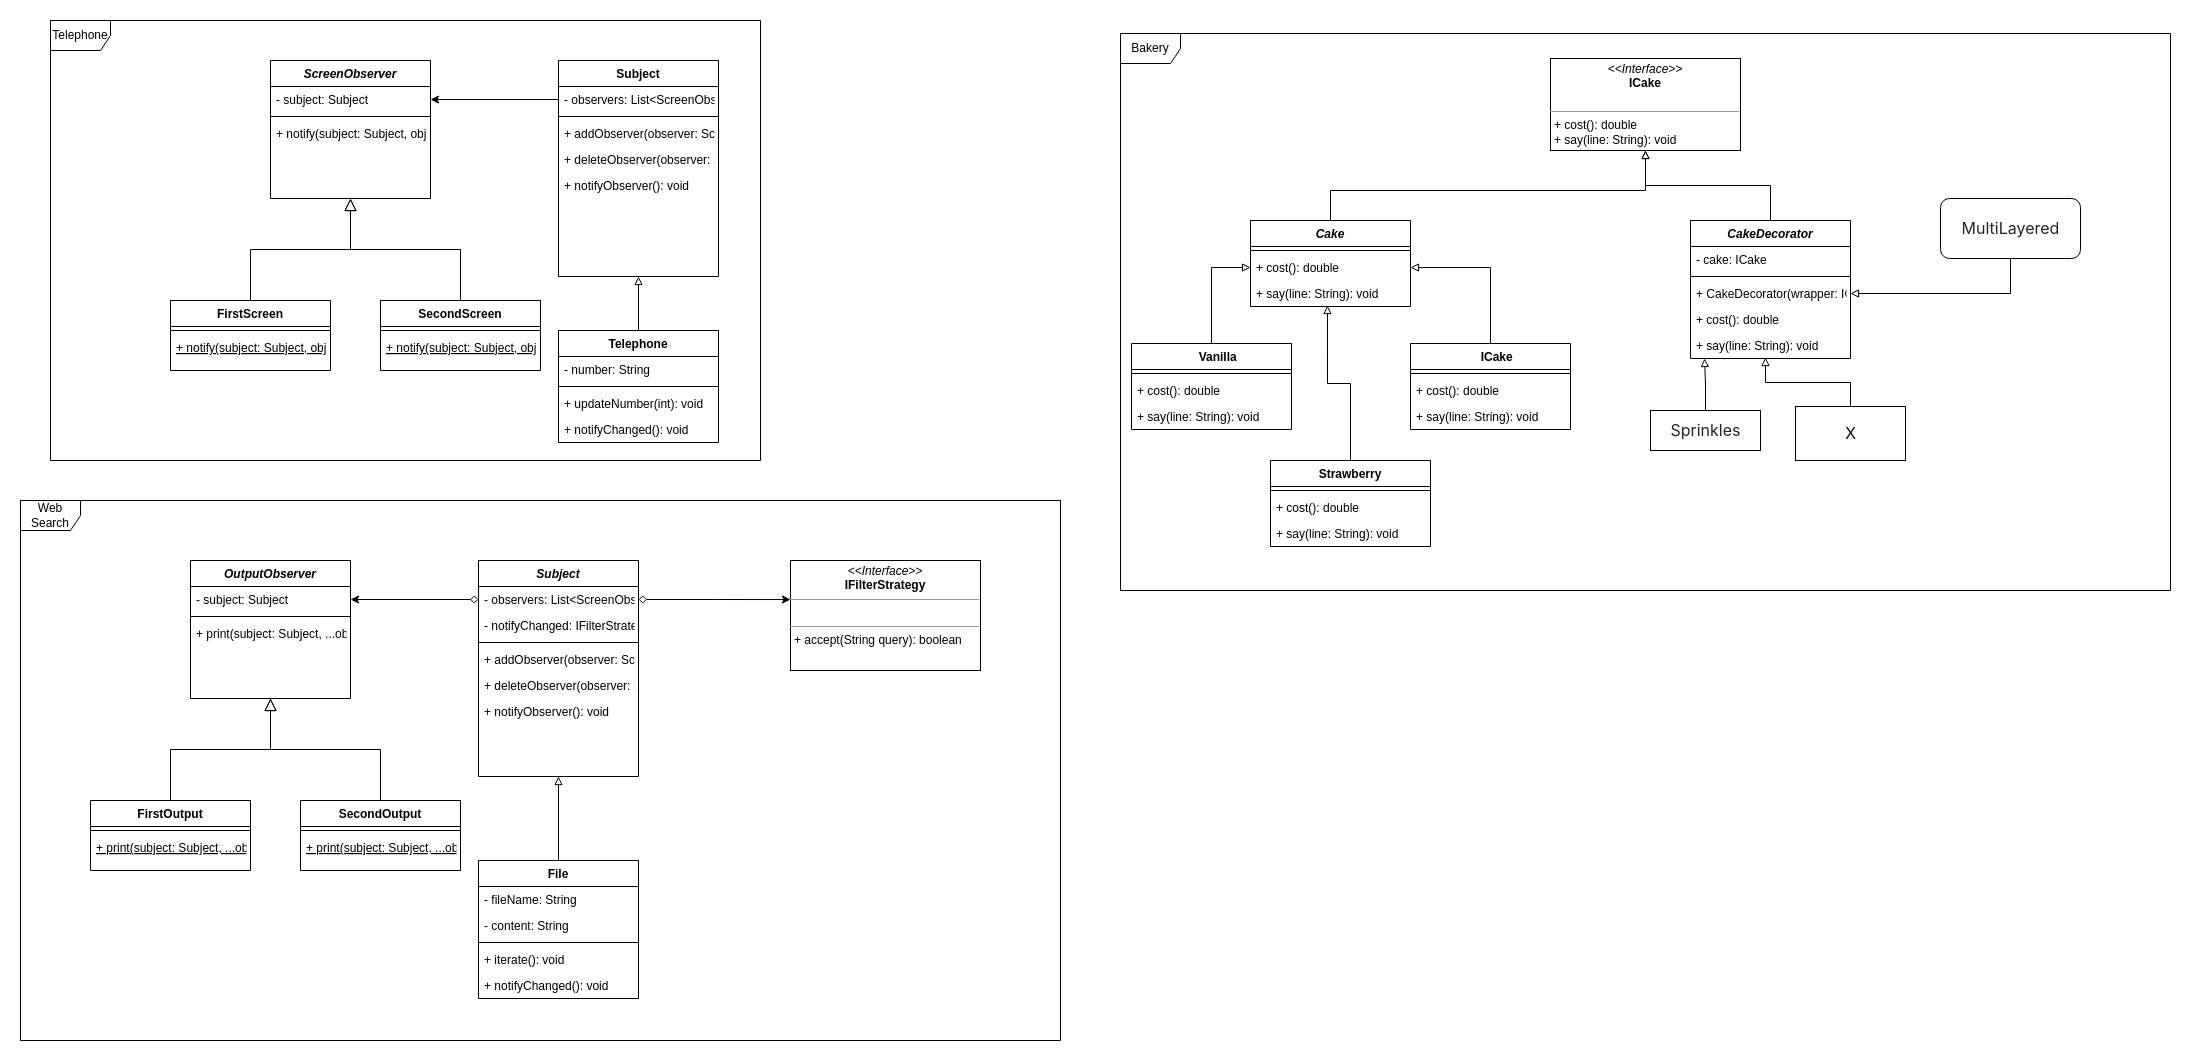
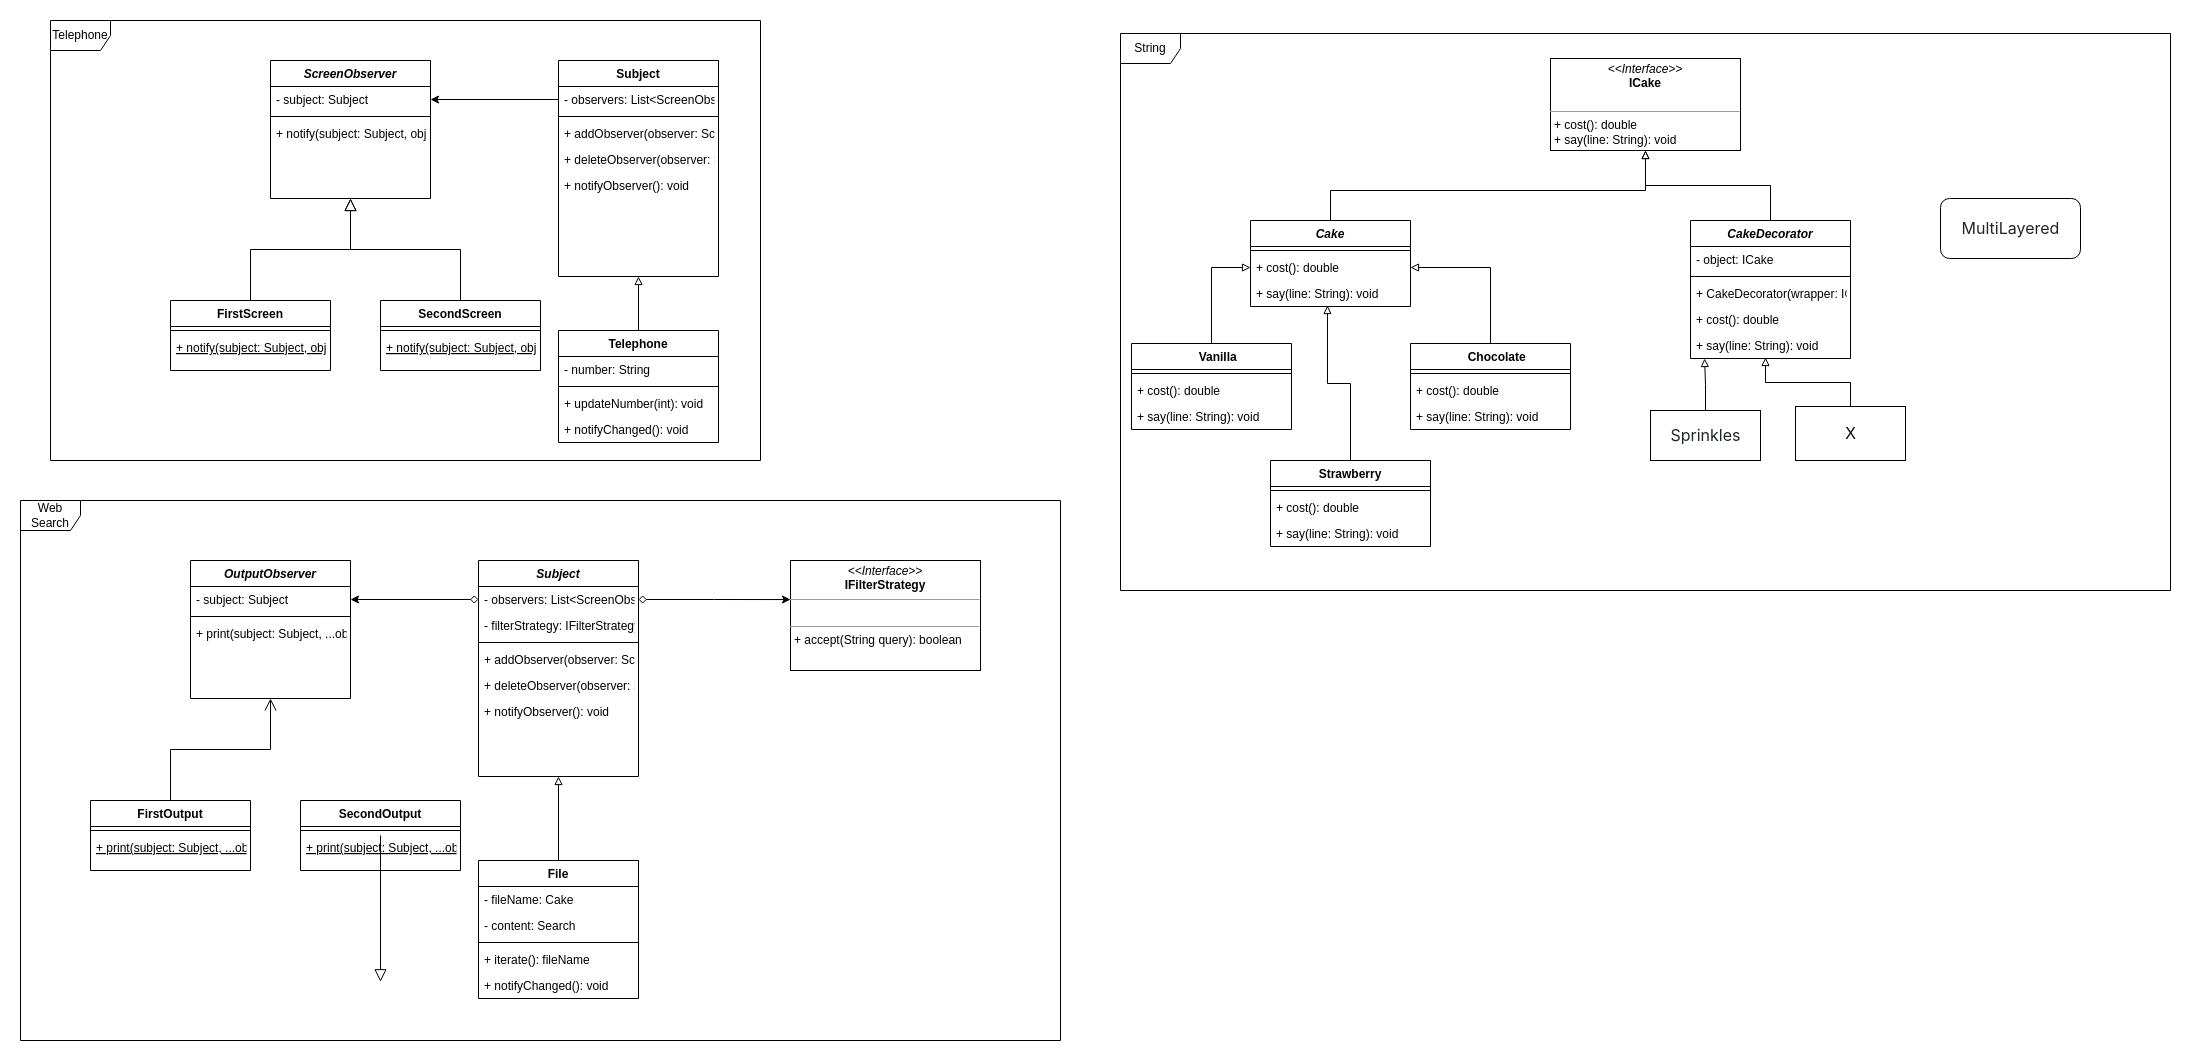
node "Bakery": label "Bakery" -> "String"
node "- cake: ICake": label "- cake: ICake" -> "- object: ICake"
edge "MultiLayered" -> "+ CakeDecorator(wrapper: ICake)": removed
node "ICake": label "ICake" -> "Chocolate"
node "Sprinkles": size 110x40 -> 110x50
node "- notifyChanged: IFilterStrategy": label "- notifyChanged: IFilterStrategy" -> "- filterStrategy: IFilterStrategy"
edge "FirstOutput" -> "OutputObserver": arrowhead block -> open
edge "SecondOutput" -> "OutputObserver": now "SecondOutput" -> "Web Search"
node "- fileName: String": label "- fileName: String" -> "- fileName: Cake"
node "- content: String": label "- content: String" -> "- content: Search"
node "+ iterate(): void": label "+ iterate(): void" -> "+ iterate(): fileName"
